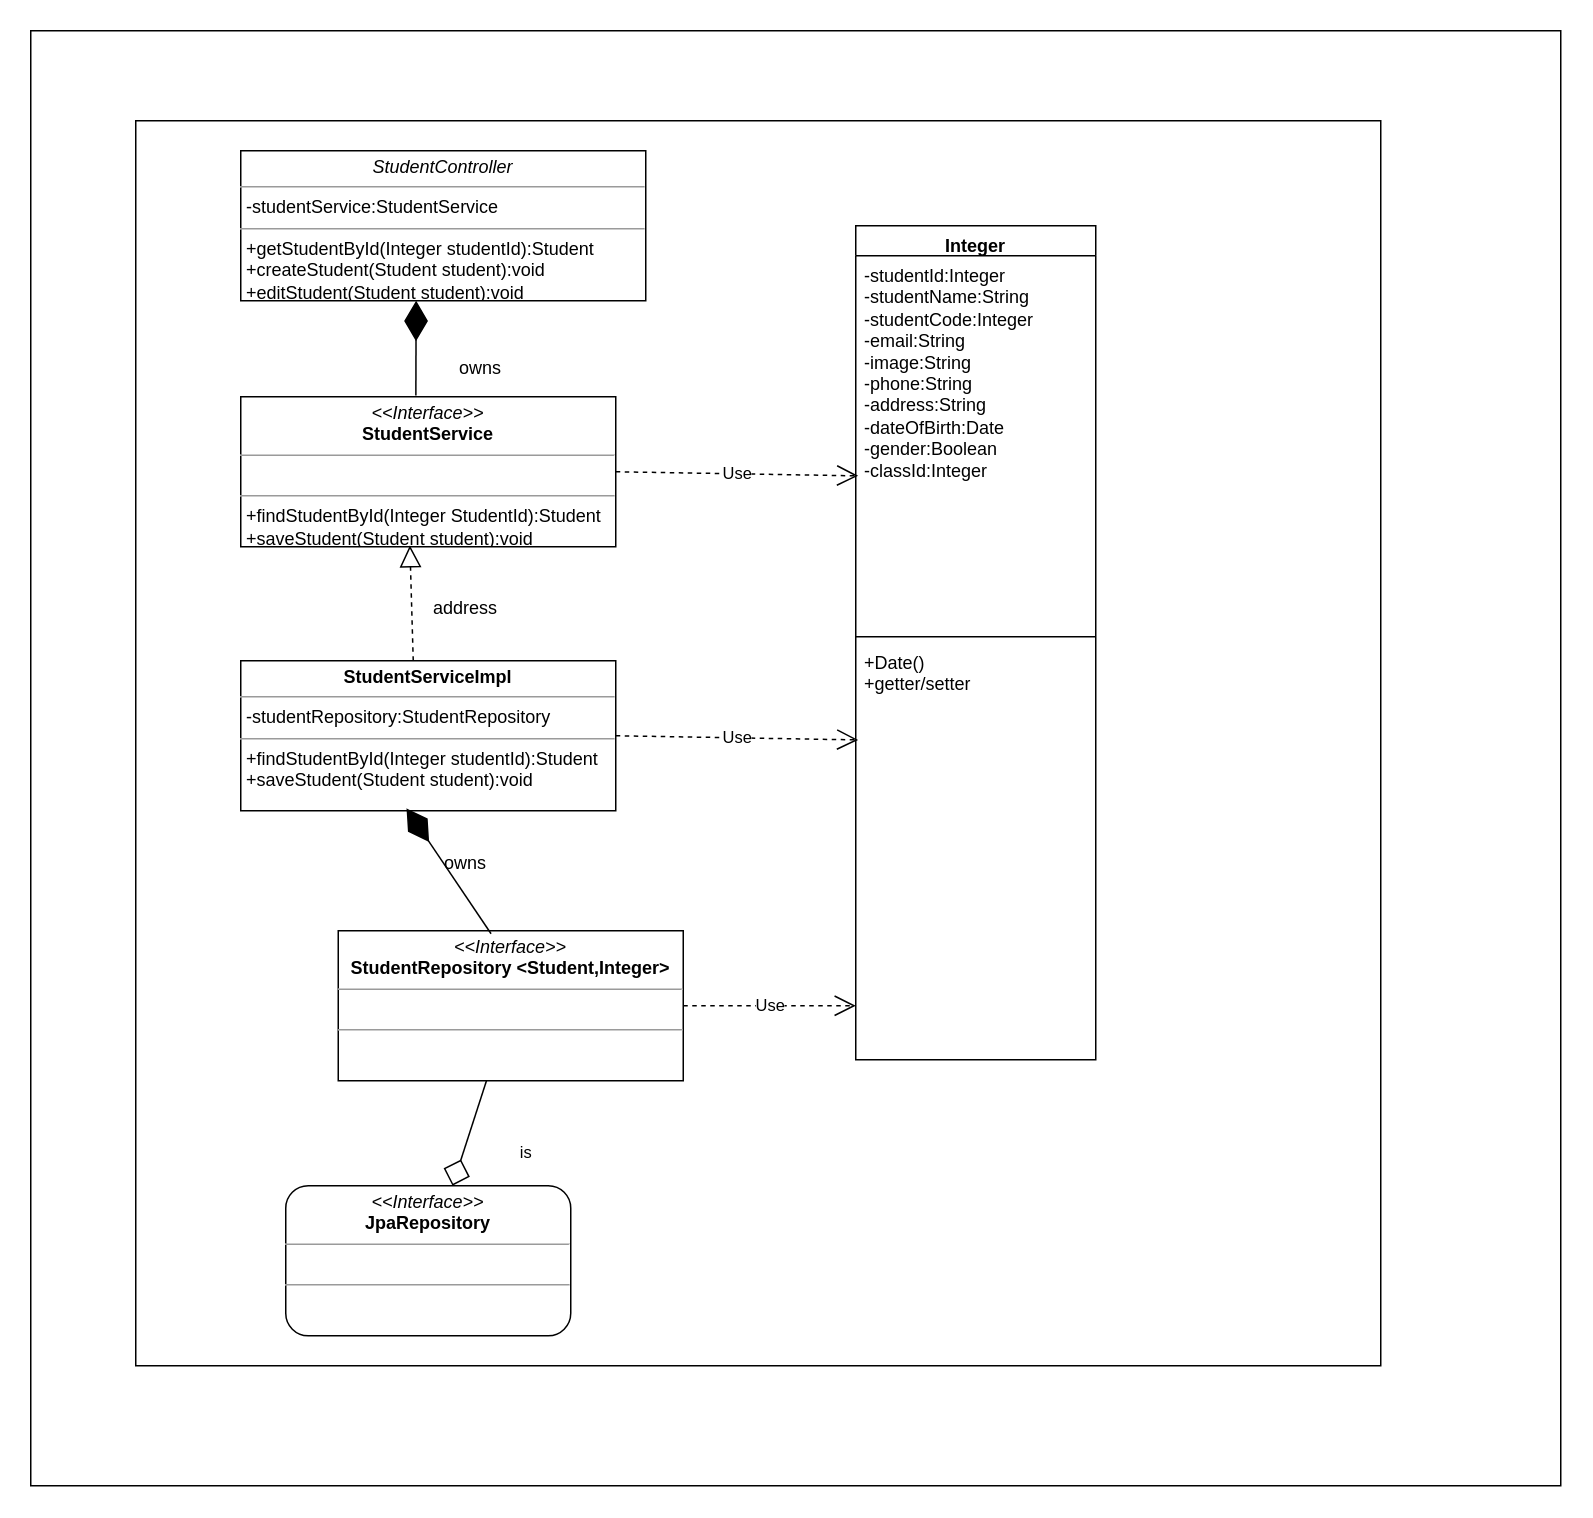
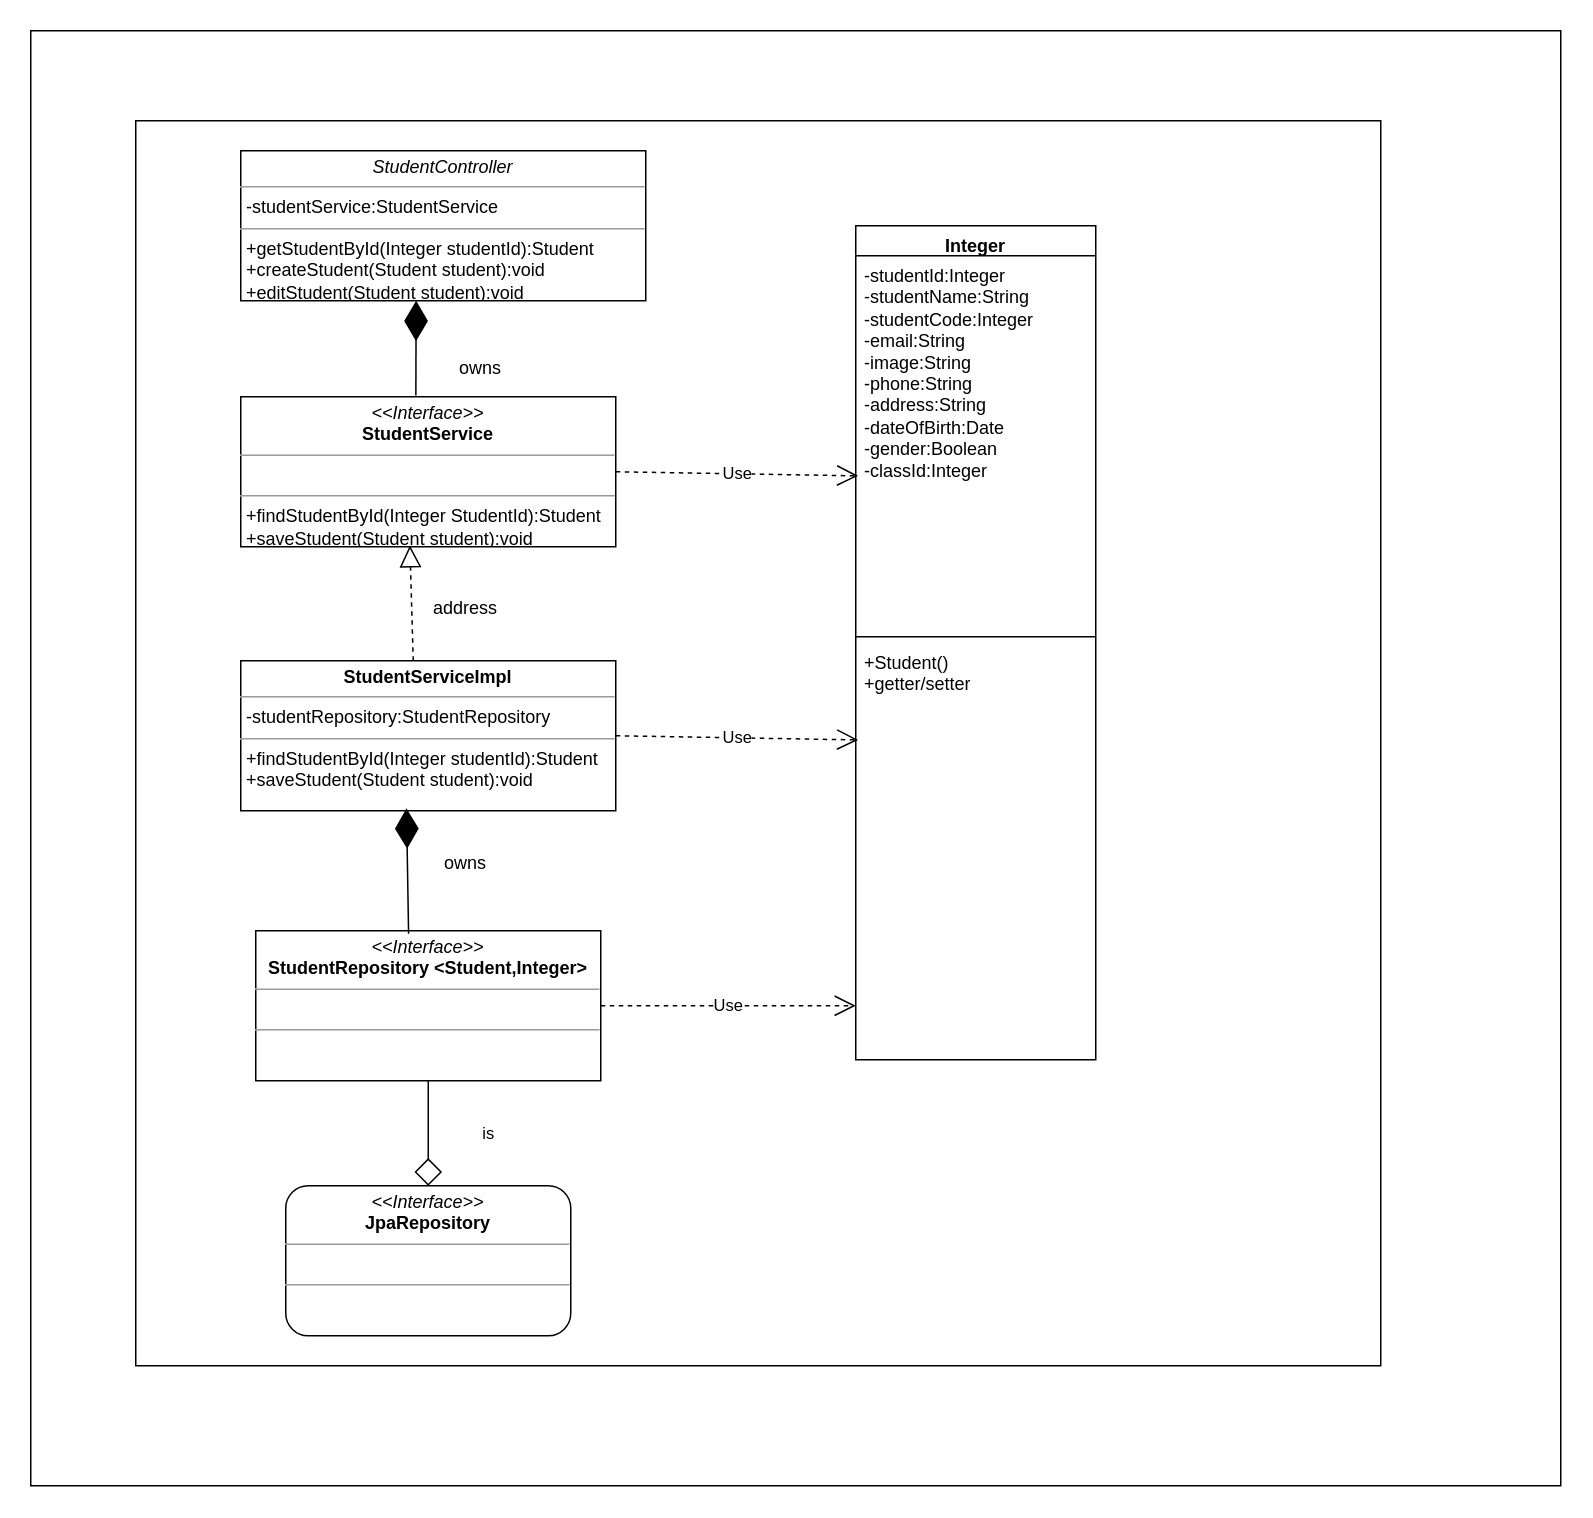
node "+Date() +getter/setter": label "+Date() +getter/setter" -> "+Student() +getter/setter"
node "<<Interface>> StudentRepository <Student,Integer>": moved (511, 1006) -> (428, 1006)
